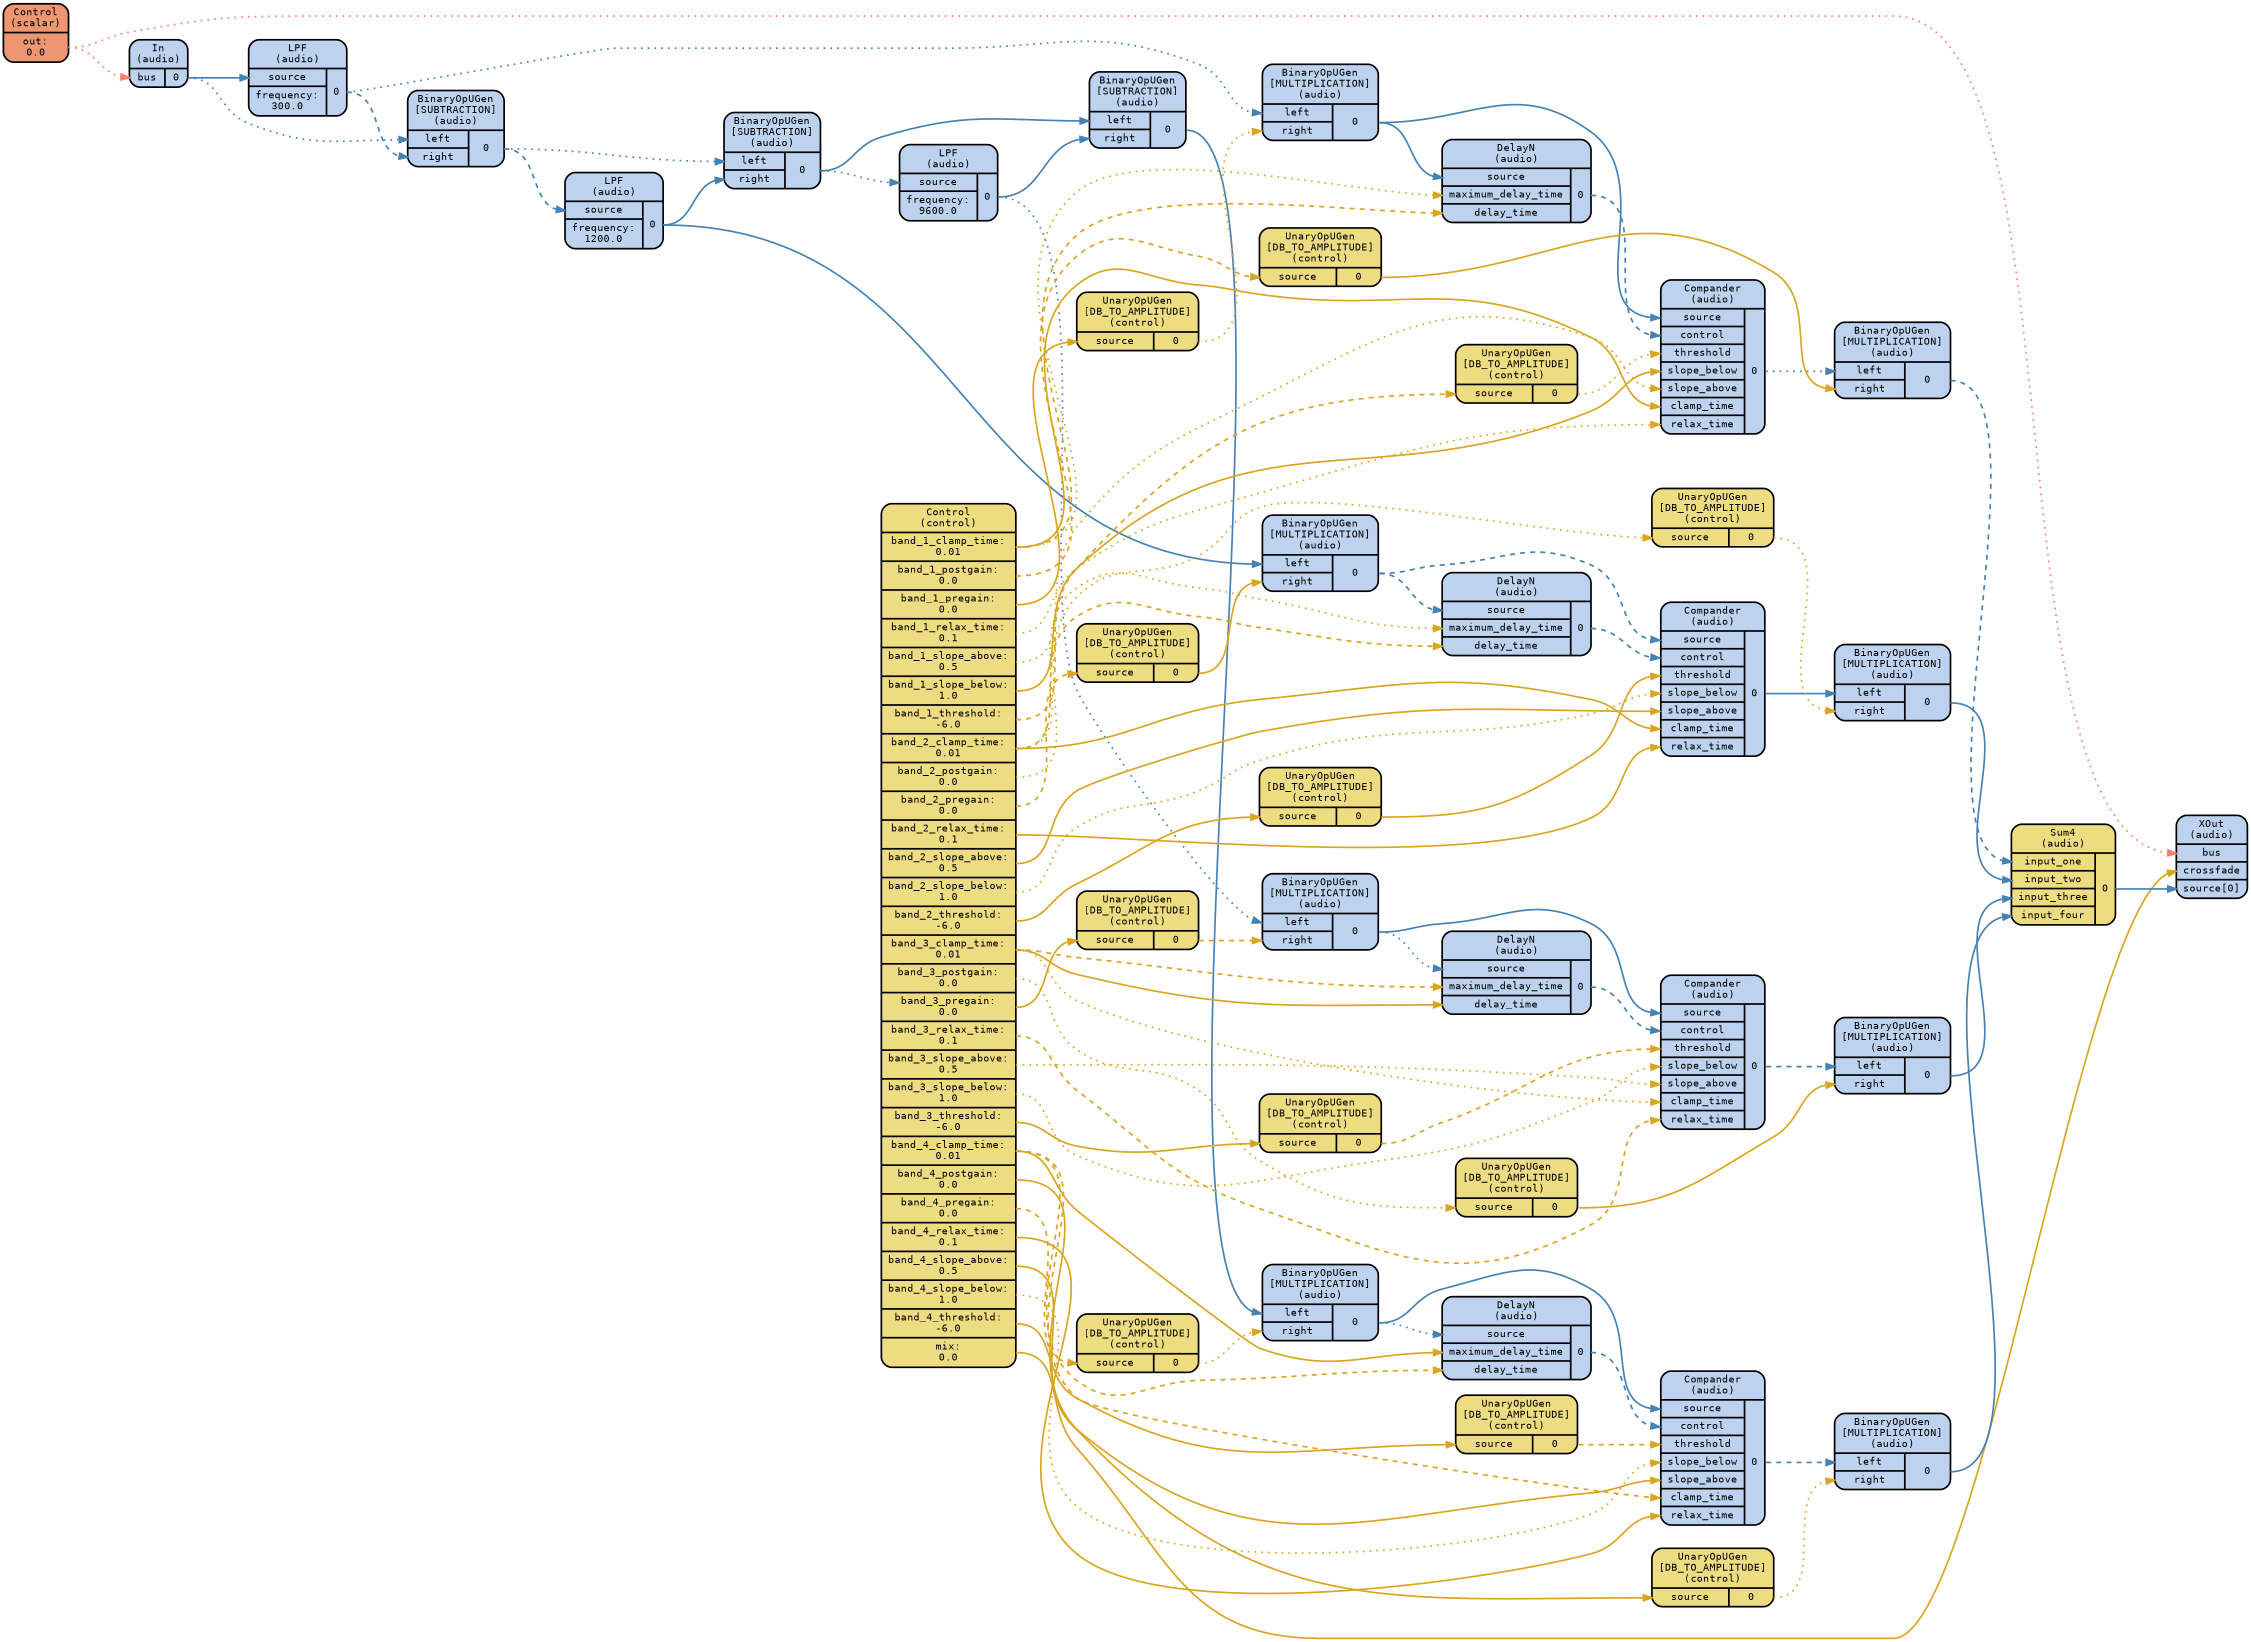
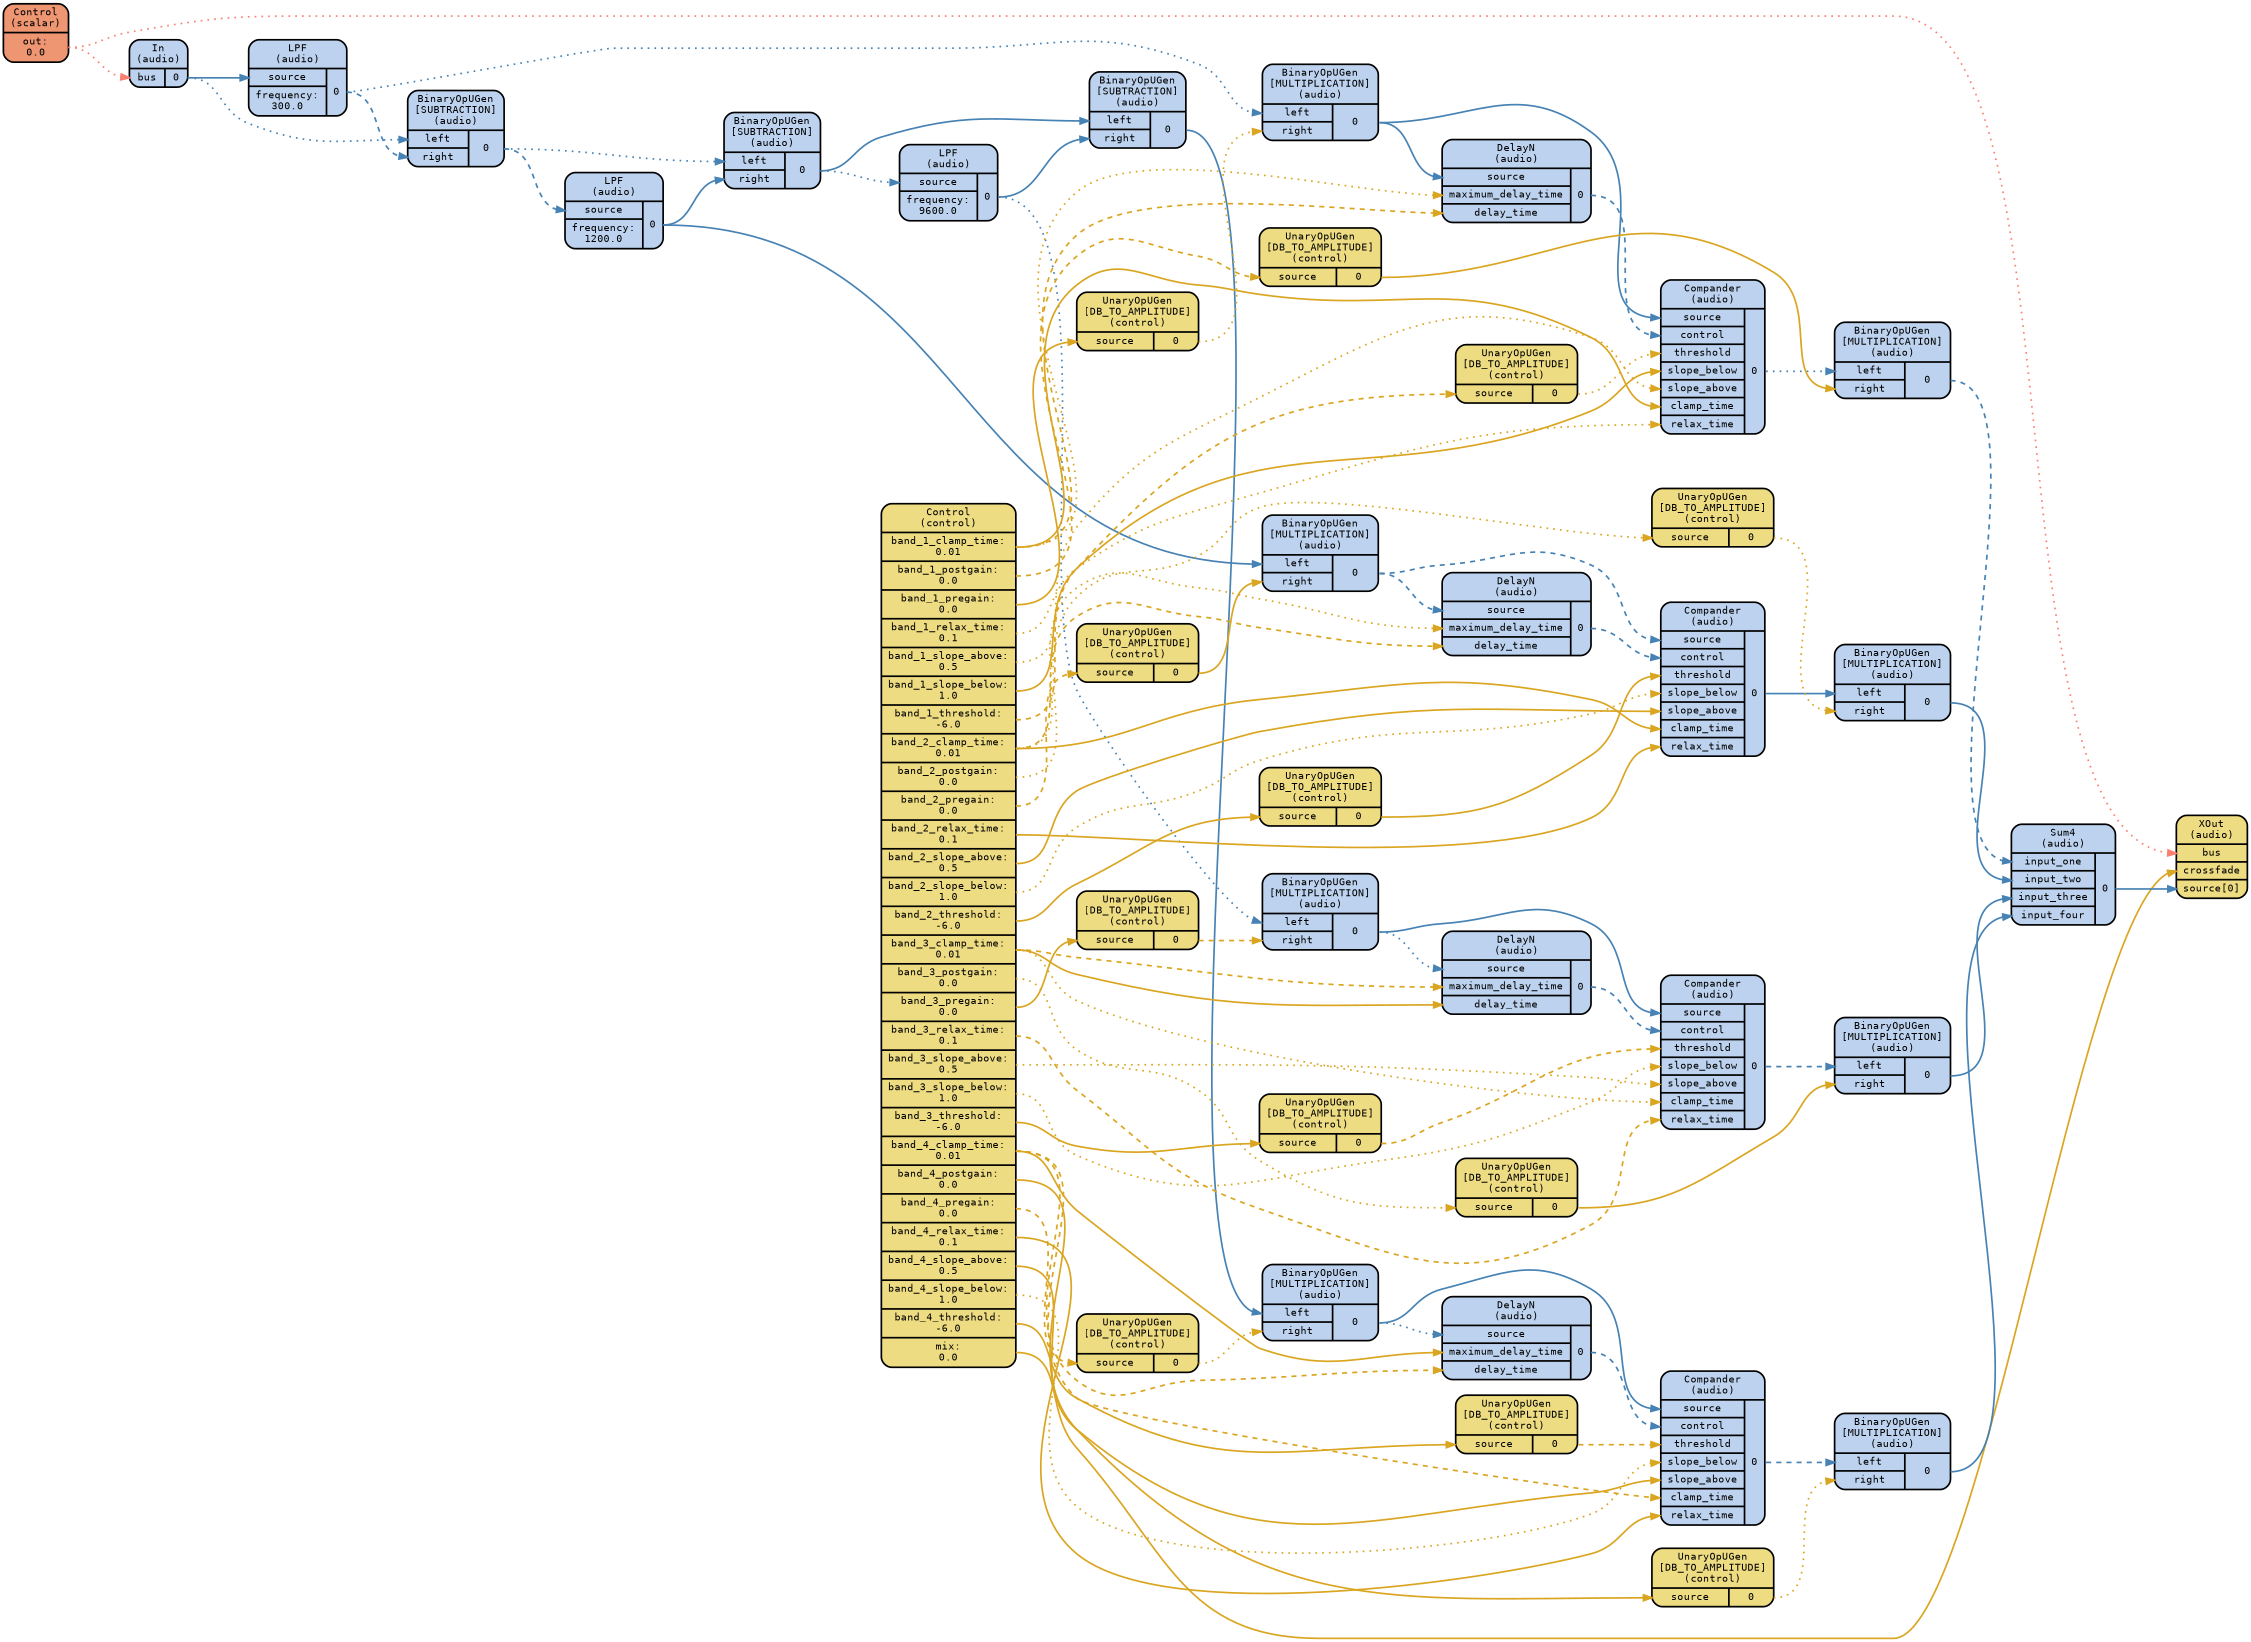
node "XOut": fillcolor lightsteelblue2 -> lightgoldenrod2
node "Sum4": fillcolor lightgoldenrod2 -> lightsteelblue2
